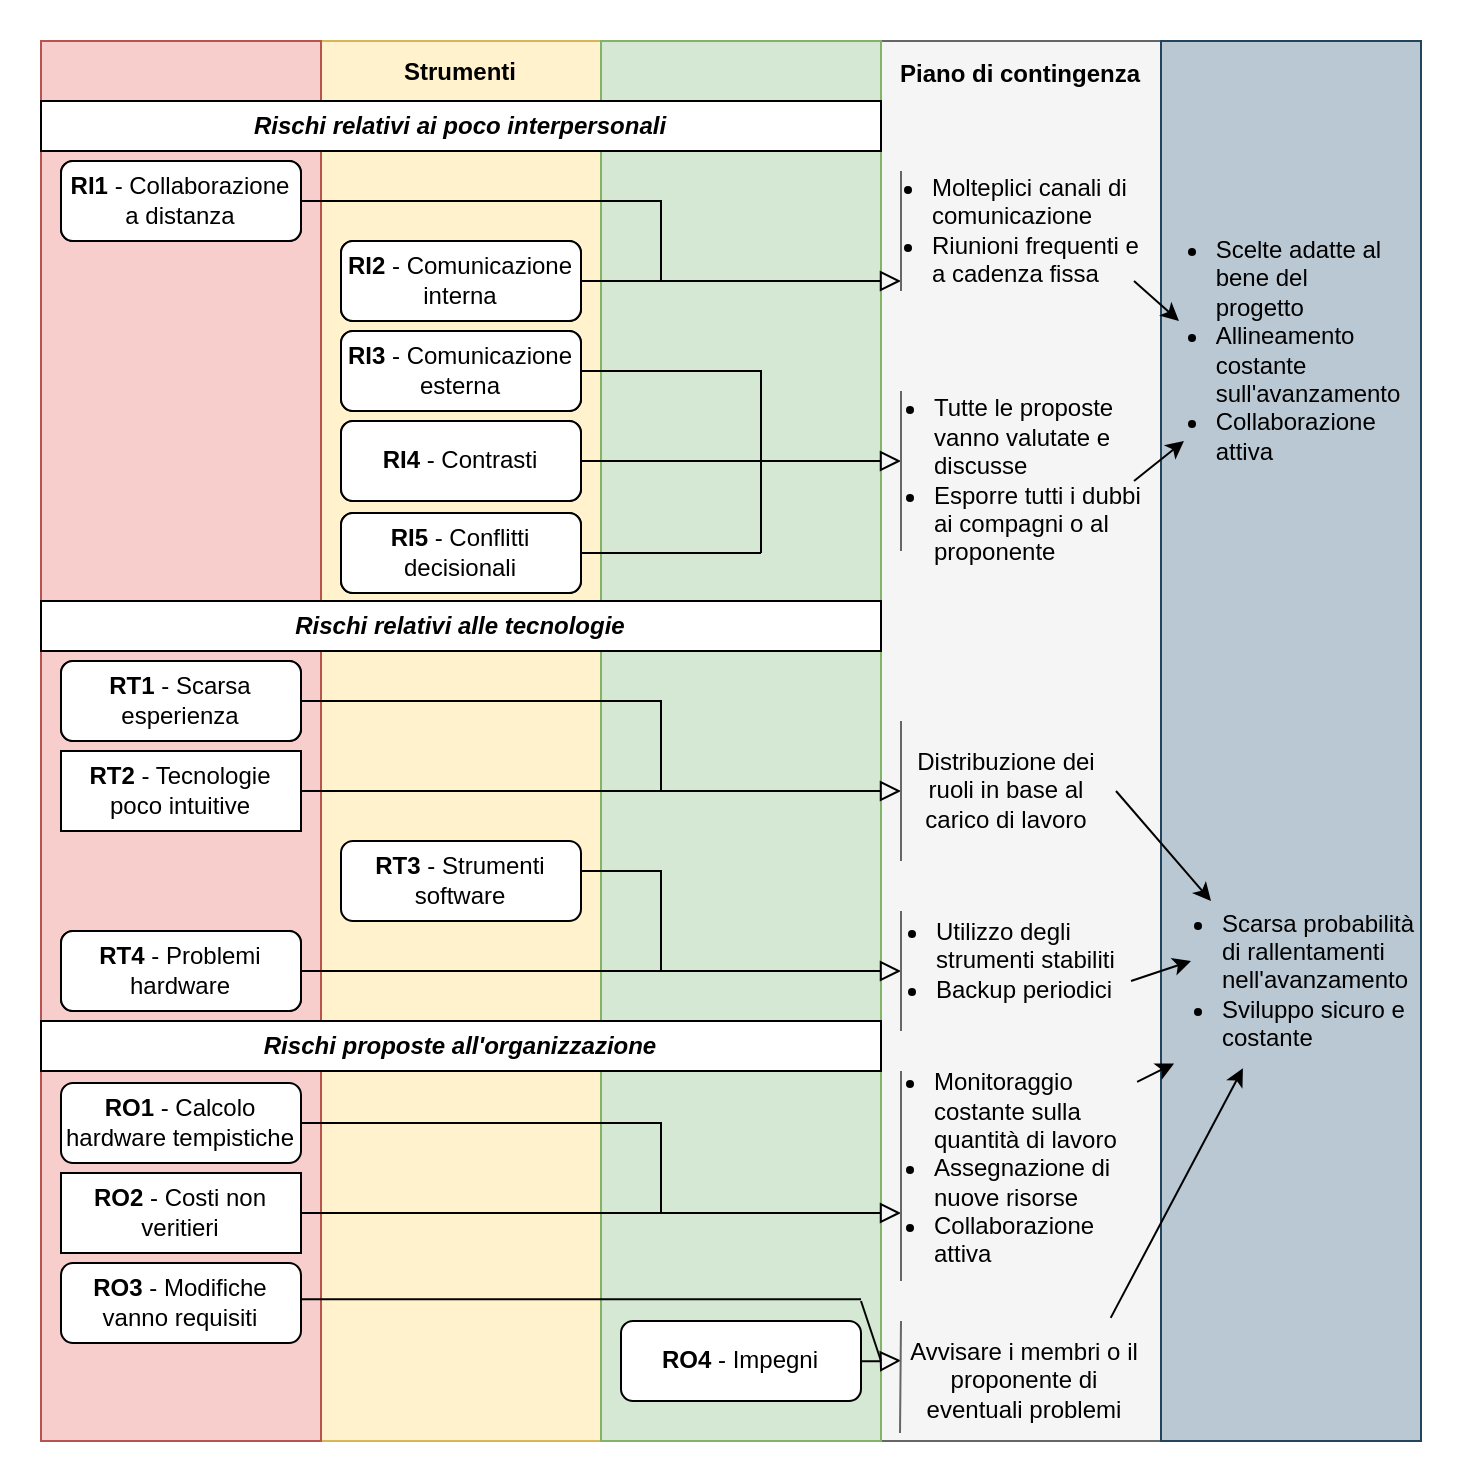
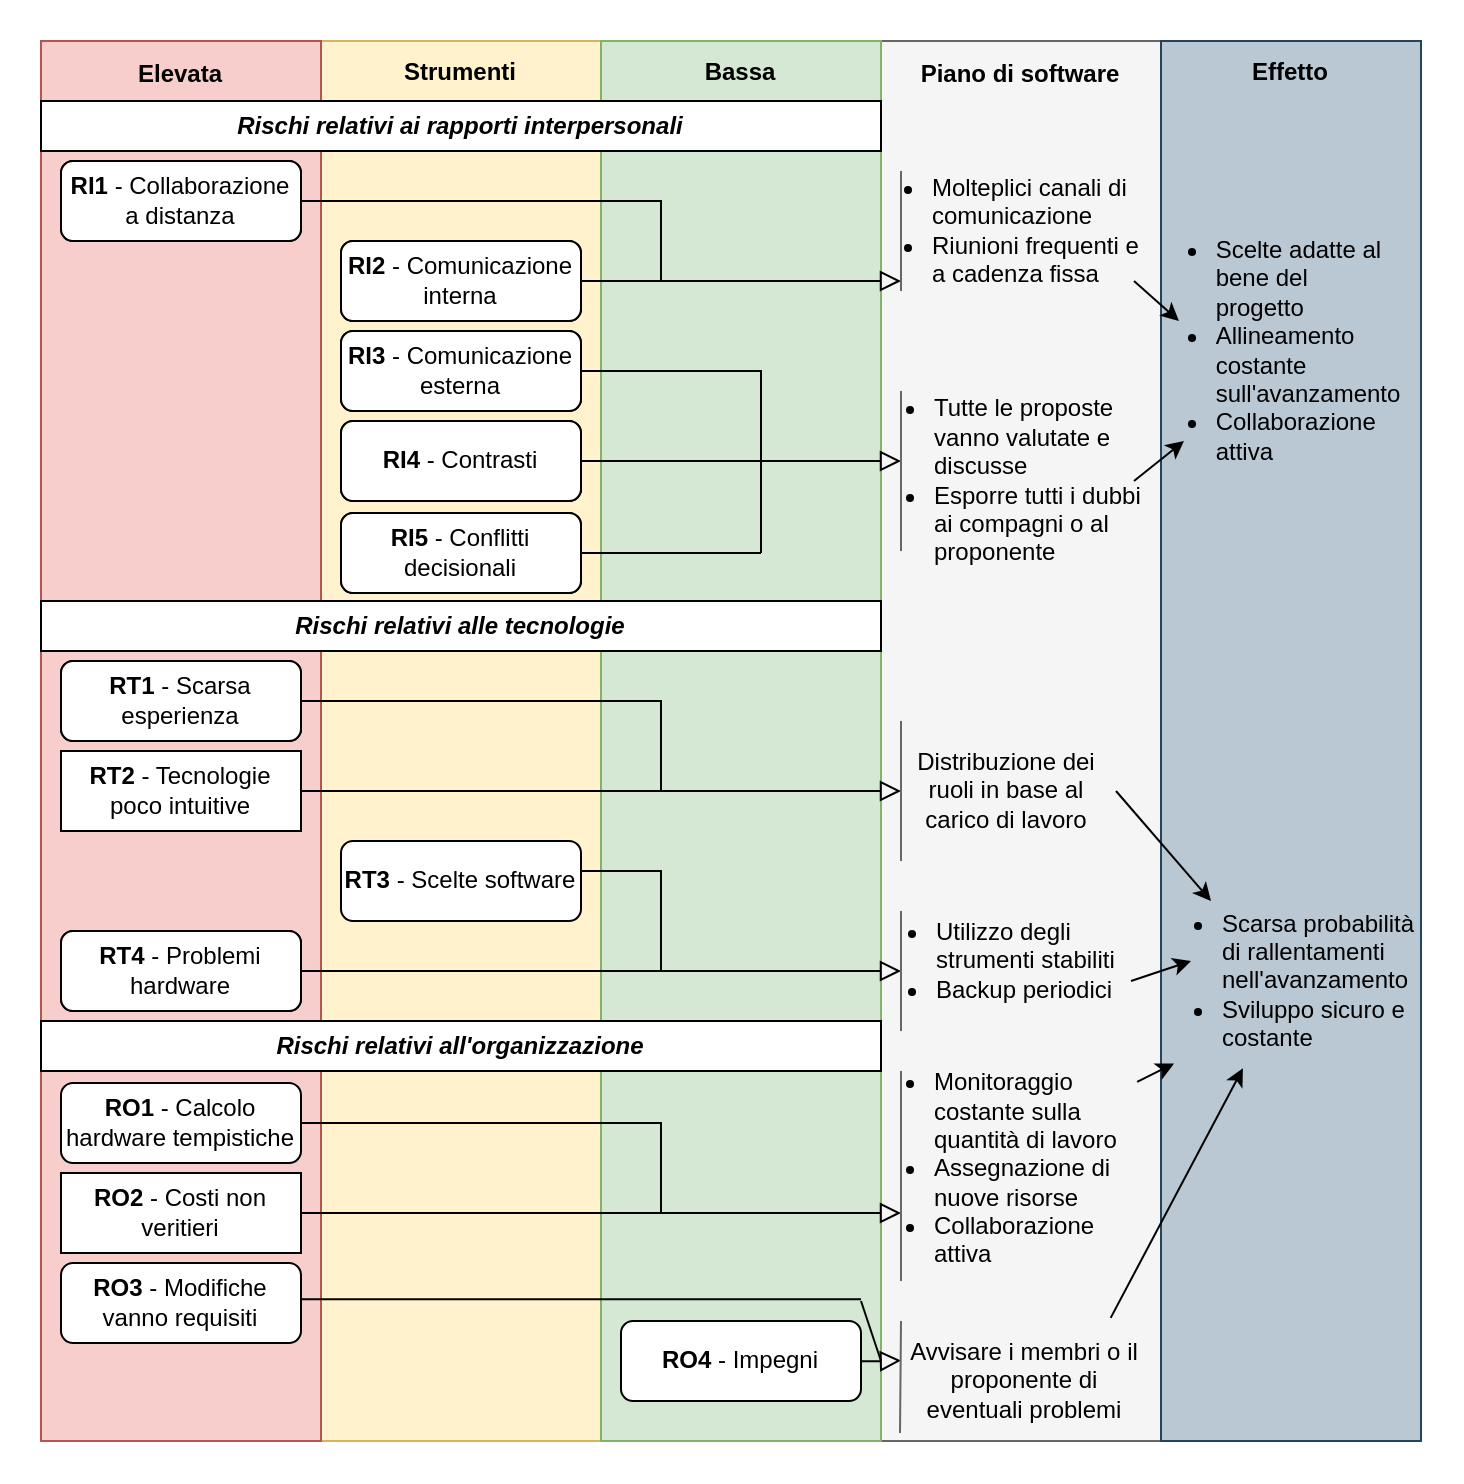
node "Bassa": added
node "Effetto": added
node "Elevata": added
node "Piano di contingenza": label "Piano di contingenza" -> "Piano di software"
node "Rischi relativi ai poco interpersonali": label "Rischi relativi ai poco interpersonali" -> "Rischi relativi ai rapporti interpersonali"
node "RT3 - Strumenti software": label "RT3 - Strumenti software" -> "RT3 - Scelte software"
node "Rischi proposte all'organizzazione": label "Rischi proposte all'organizzazione" -> "Rischi relativi all'organizzazione"
